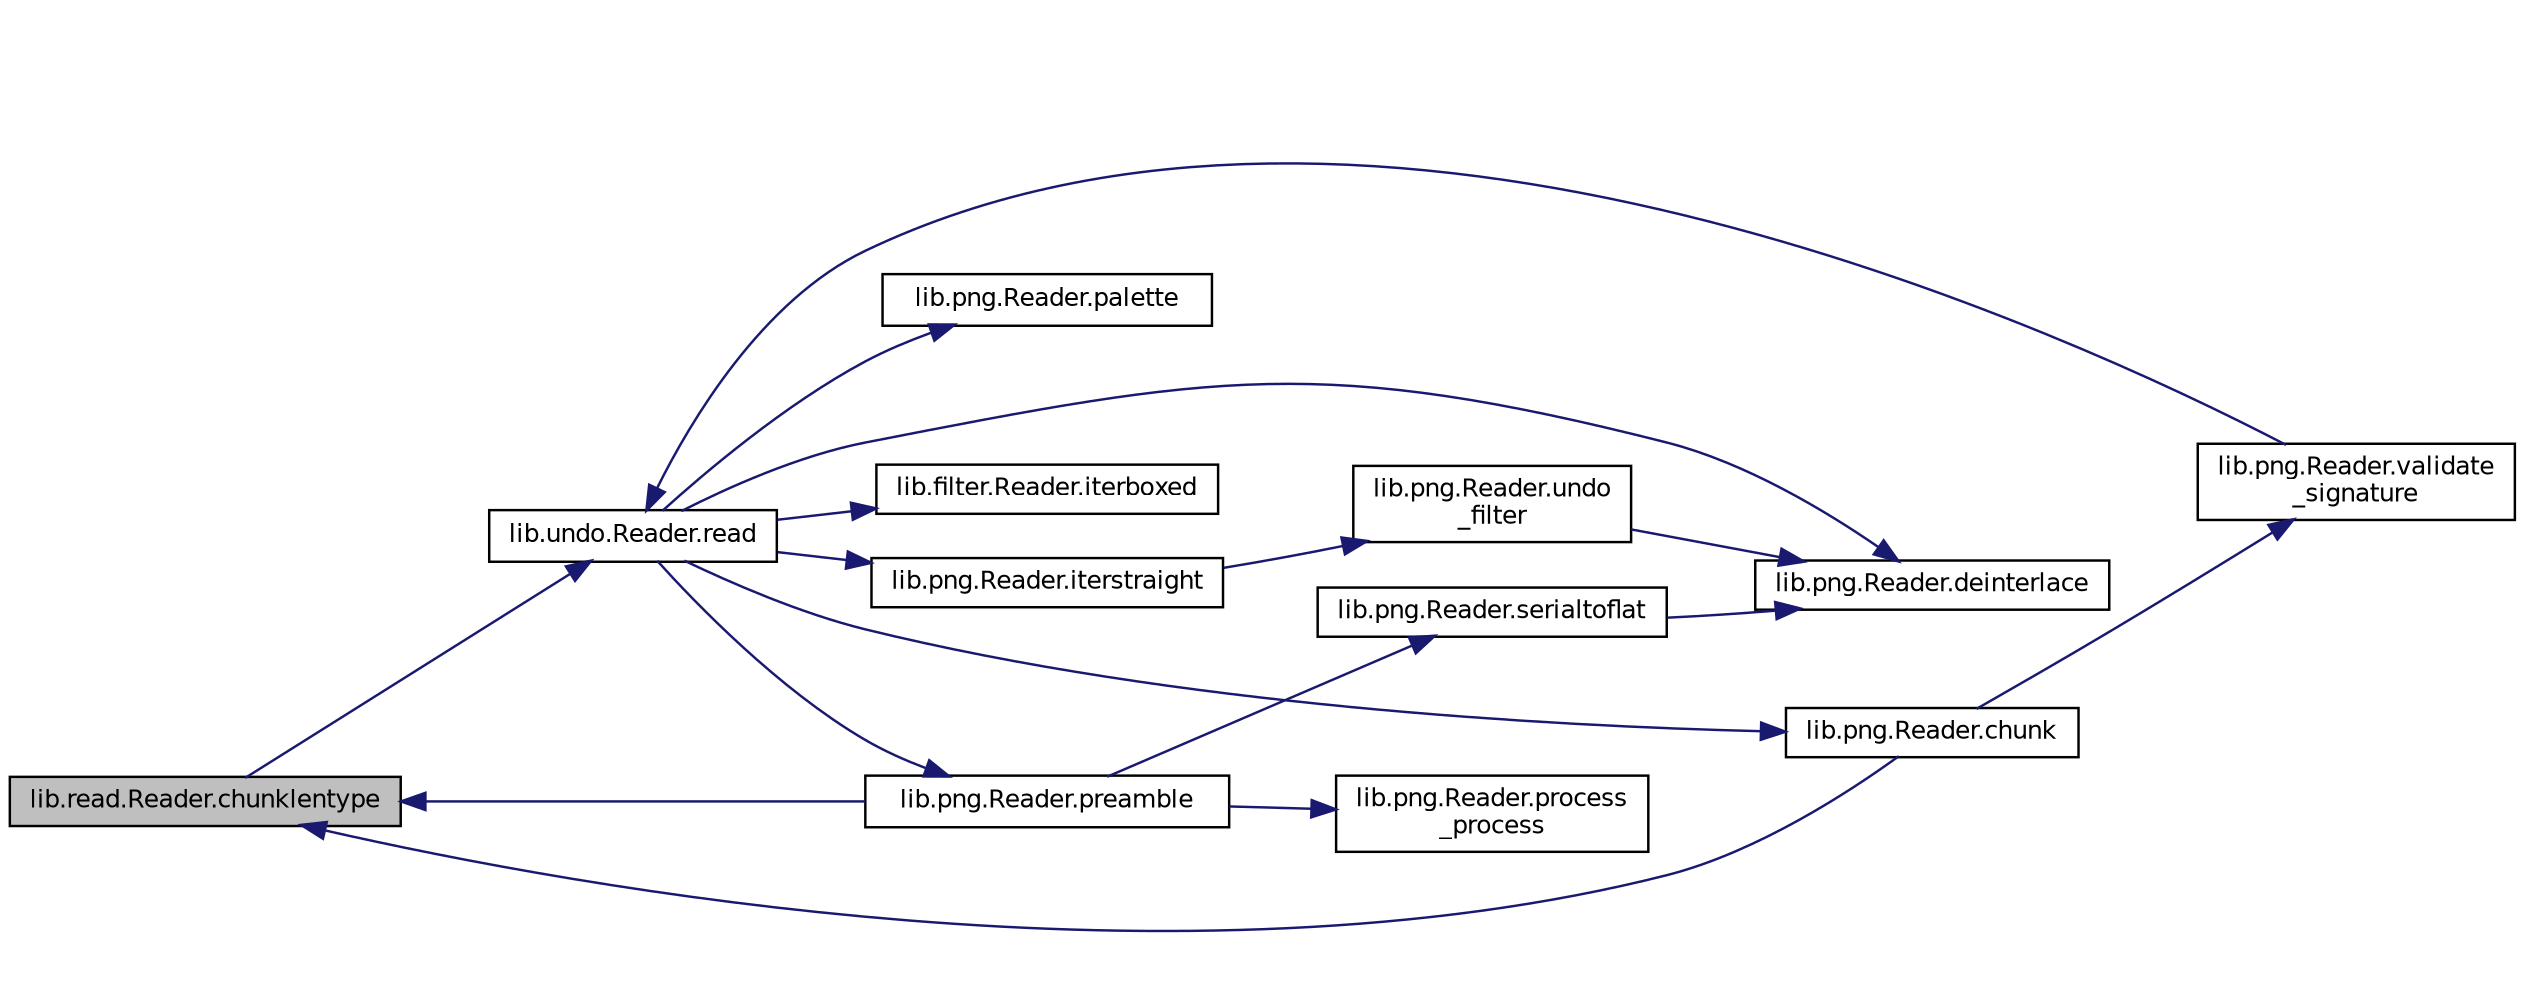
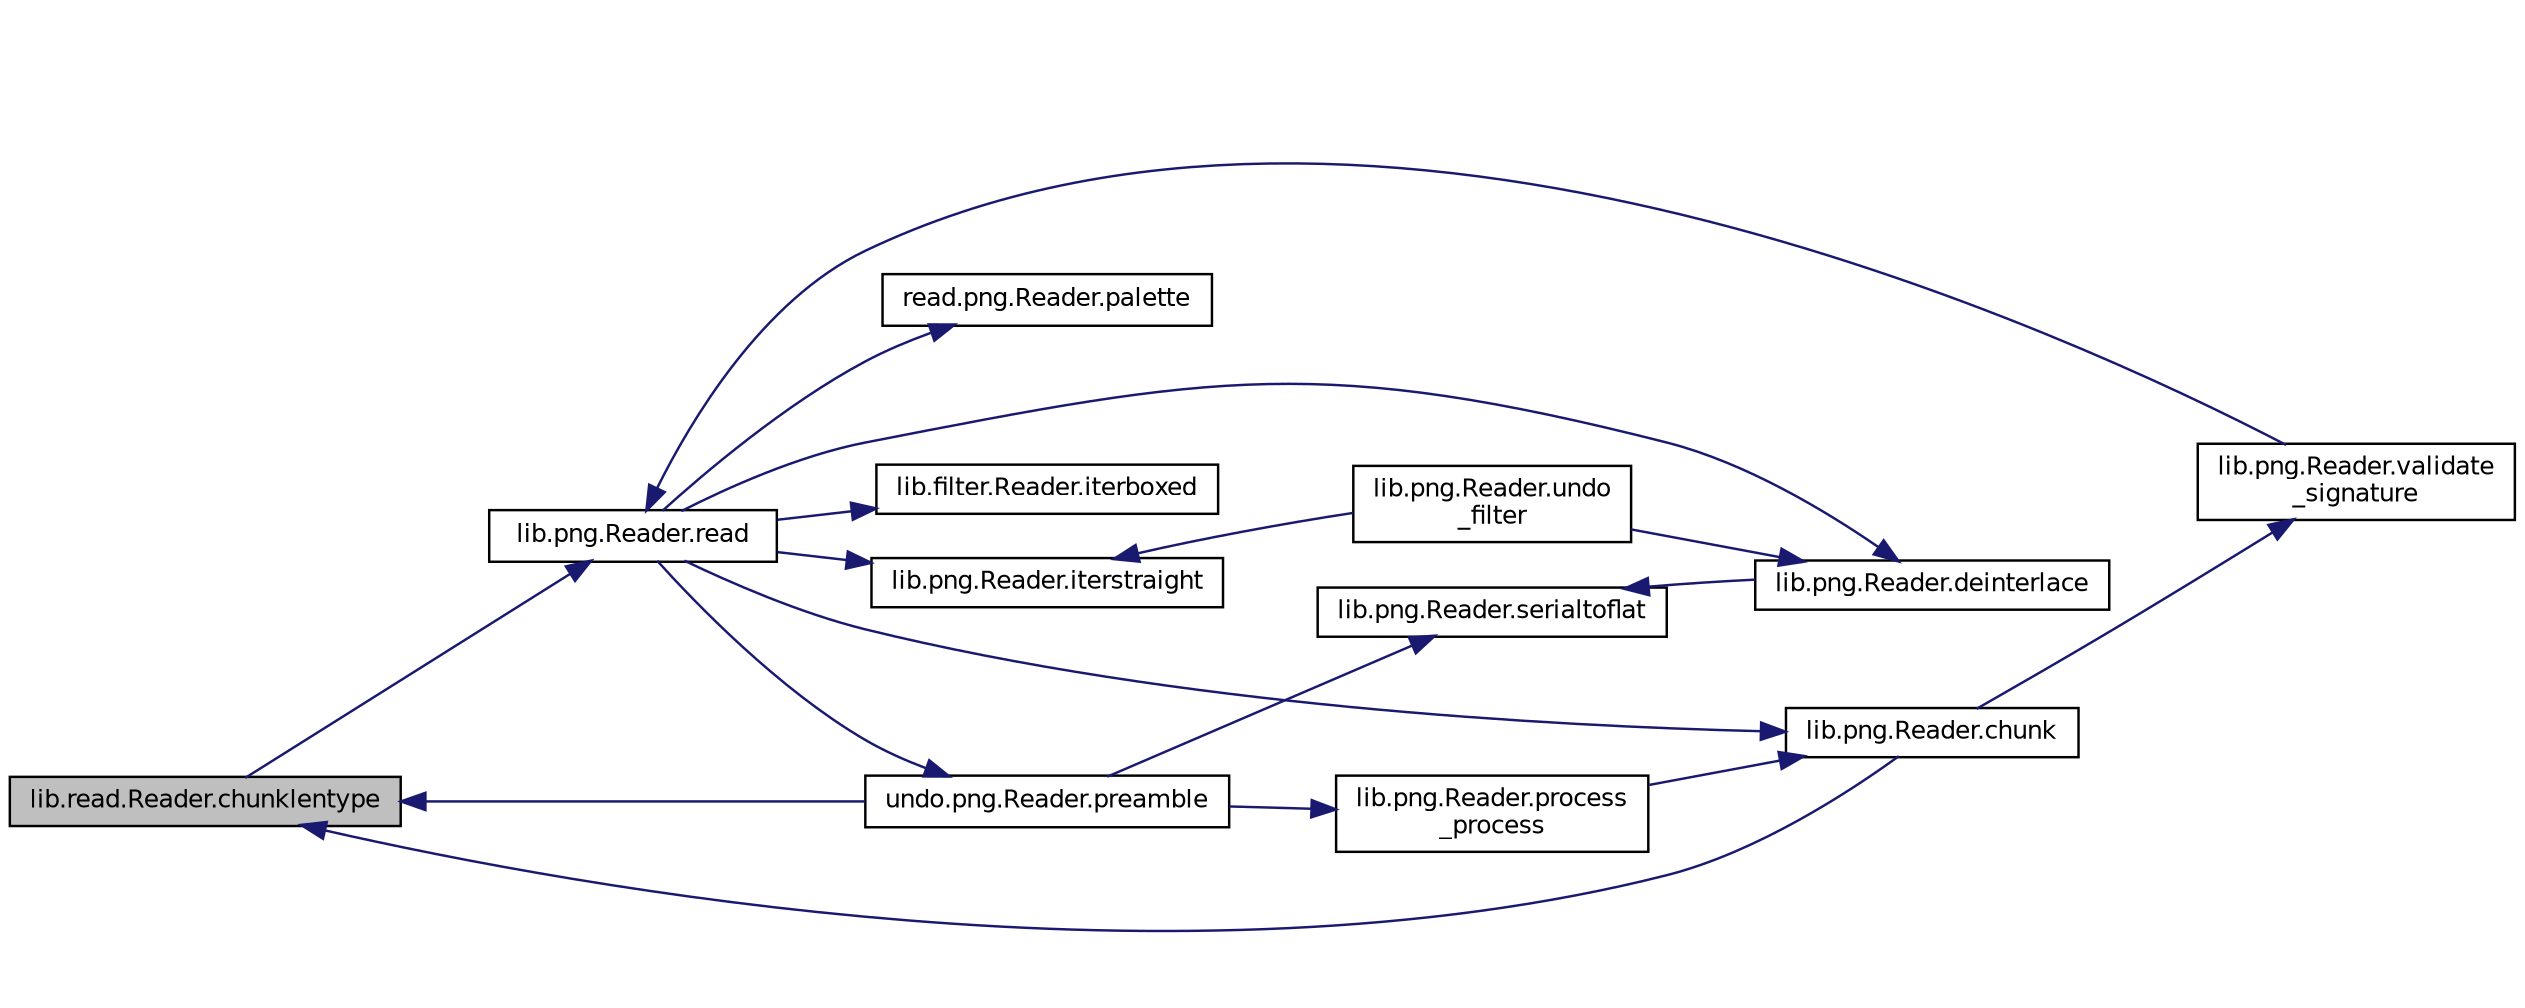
node "lib.png.Reader.palette": label "lib.png.Reader.palette" -> "read.png.Reader.palette"
node "lib.undo.Reader.read": label "lib.undo.Reader.read" -> "lib.png.Reader.read"
edge "lib.png.Reader.iterstraight" -> "lib.png.Reader.undo _filter": reversed
edge "lib.png.Reader.serialtoflat" -> "lib.png.Reader.deinterlace": reversed
edge "lib.png.Reader.process _process" -> "lib.png.Reader.chunk": added
node "lib.png.Reader.preamble": label "lib.png.Reader.preamble" -> "undo.png.Reader.preamble"
